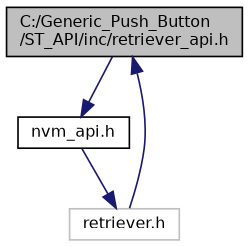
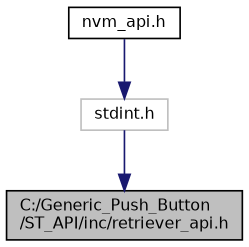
edge "C:/Generic_Push_Button /ST_API/inc/retriever_api.h" -> "nvm_api.h": removed
node "retriever.h": label "retriever.h" -> "stdint.h"
